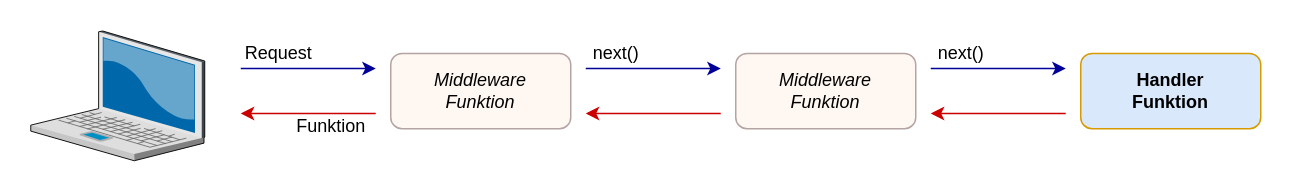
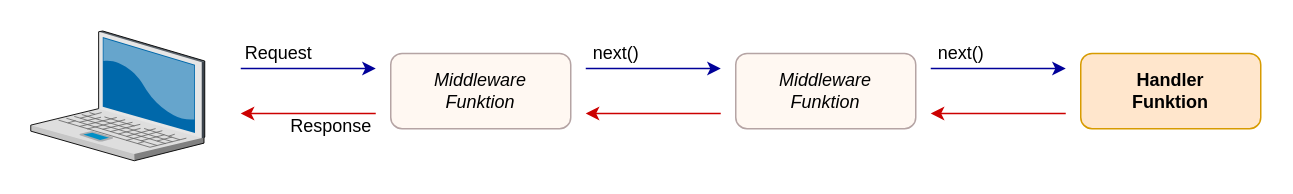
node "Handler Funktion": fillcolor #dae8fc -> #ffe6cc
node "Funktion": label "Funktion" -> "Response"
